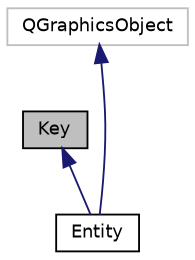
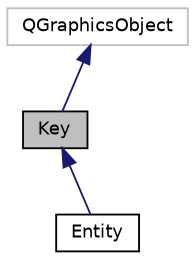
edge "Entity" -> "QGraphicsObject": now "Key" -> "QGraphicsObject"
